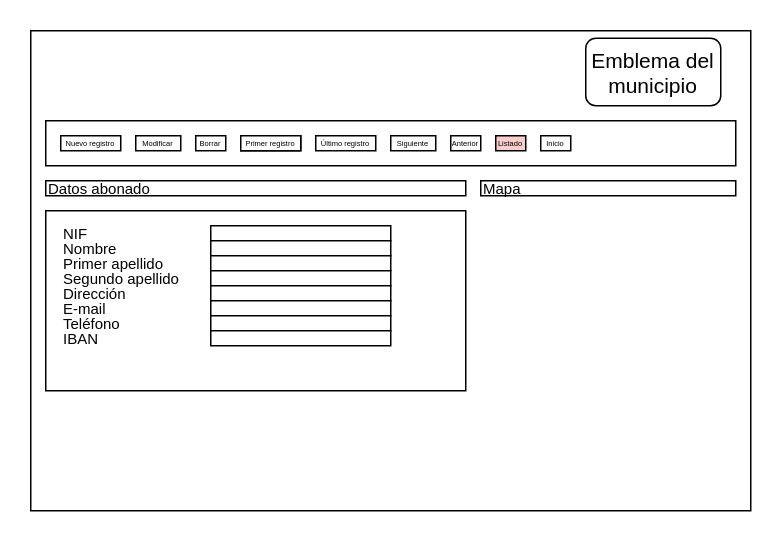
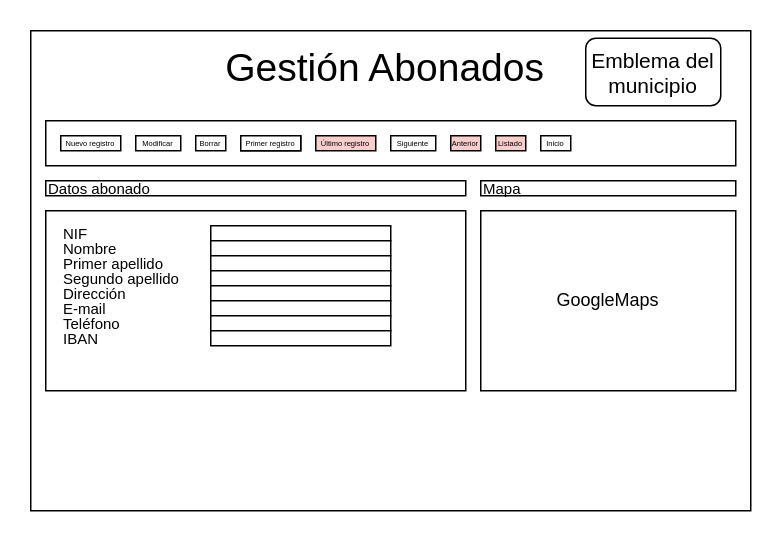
node "Gestión Abonados": added
node "Último registro": fillcolor #ffffff -> #f8cecc
node "Anterior": fillcolor #ffffff -> #f8cecc
node "GoogleMaps": added
